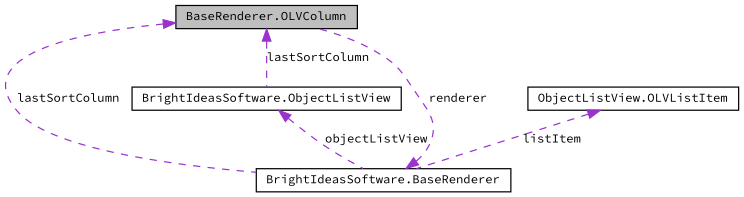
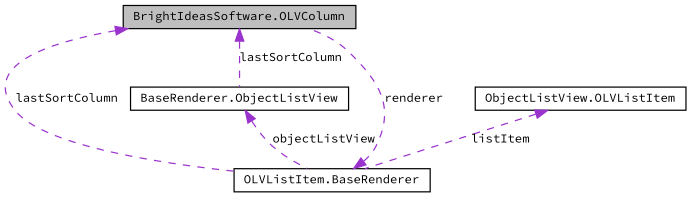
node "BaseRenderer.OLVColumn": label "BaseRenderer.OLVColumn" -> "BrightIdeasSoftware.OLVColumn"
node "BrightIdeasSoftware.ObjectListView": label "BrightIdeasSoftware.ObjectListView" -> "BaseRenderer.ObjectListView"
node "BrightIdeasSoftware.BaseRenderer": label "BrightIdeasSoftware.BaseRenderer" -> "OLVListItem.BaseRenderer"
